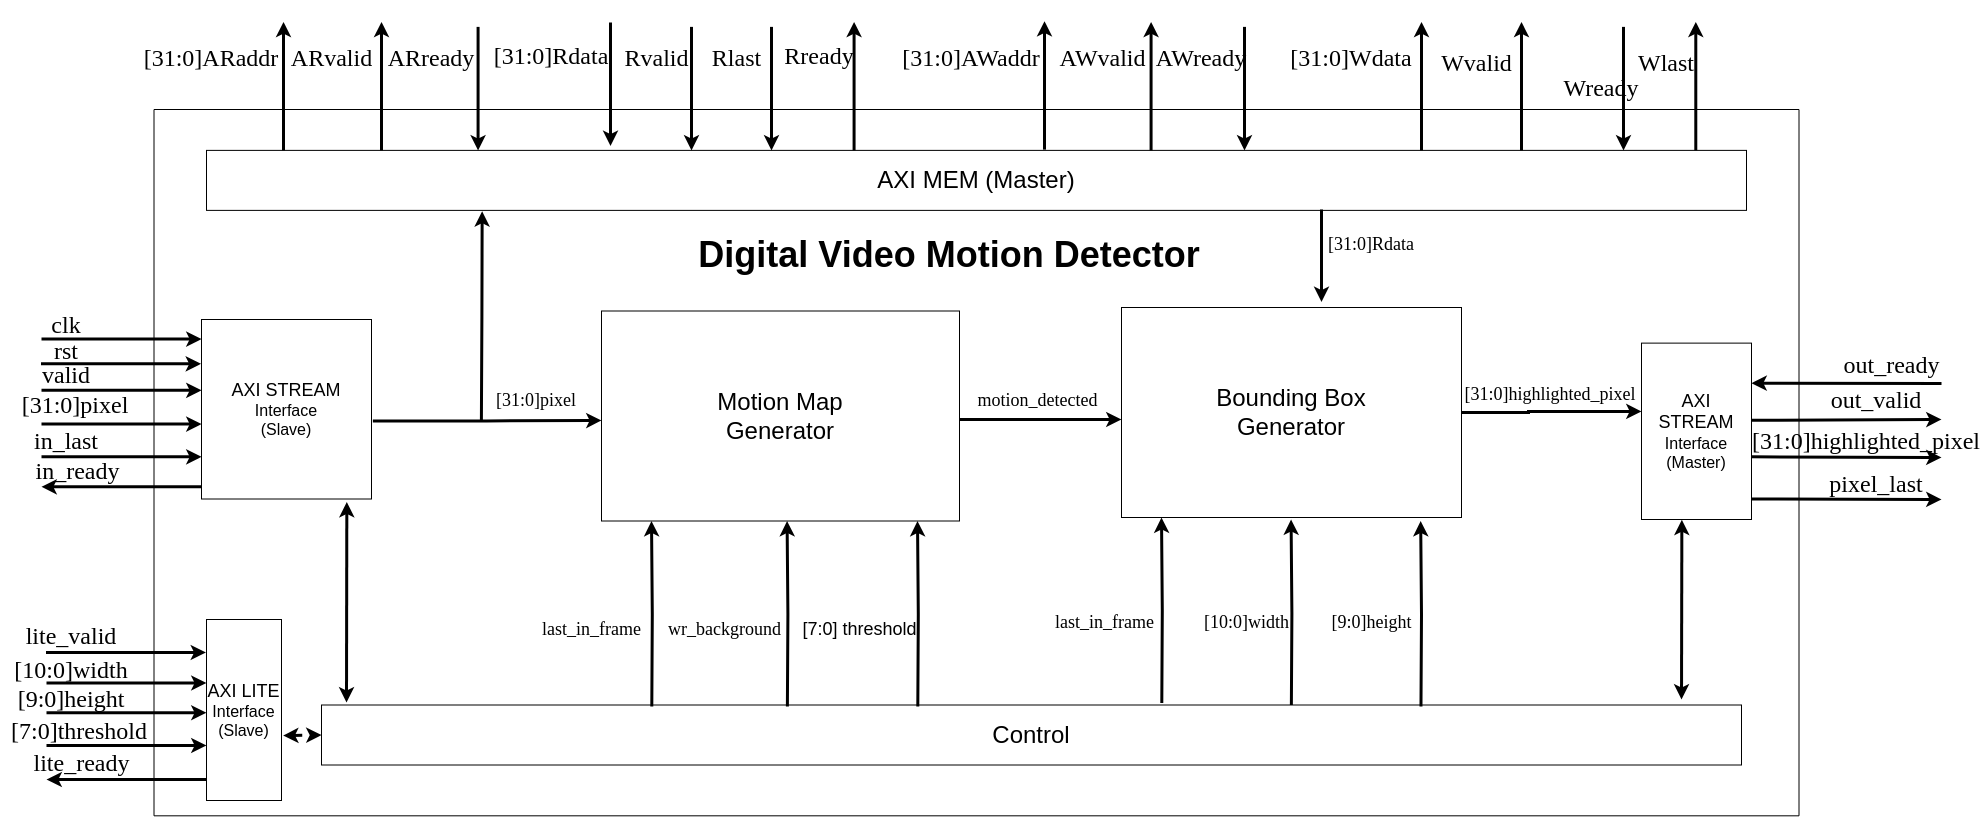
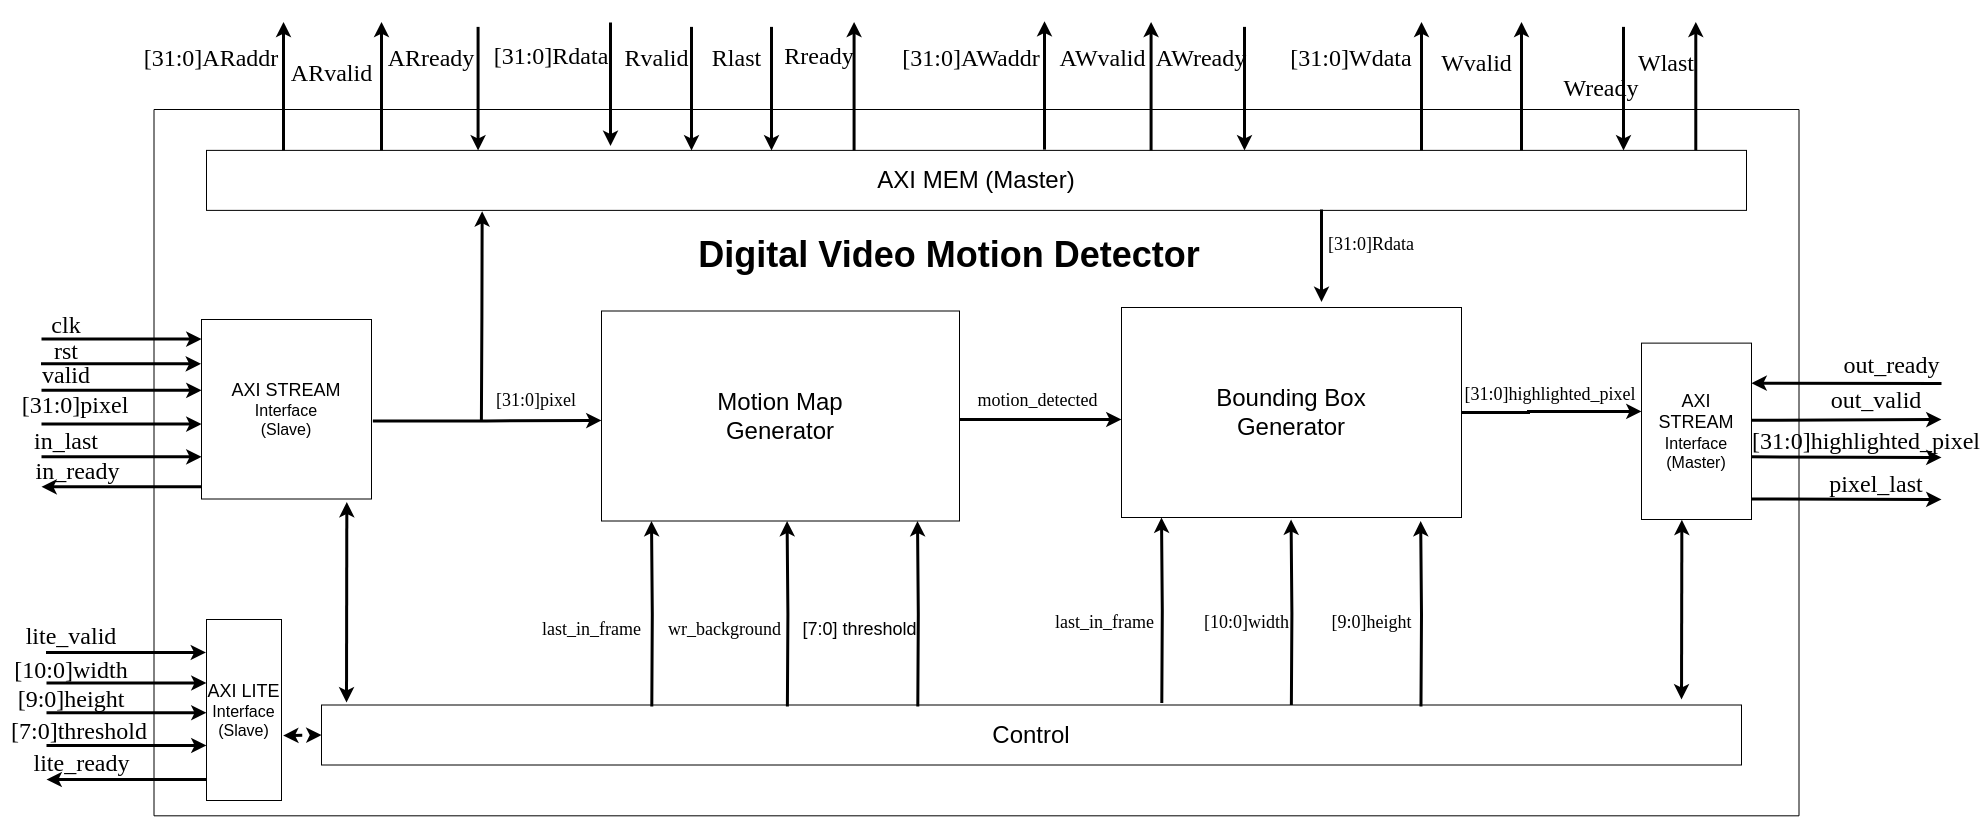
node "ARvalid": moved (332, 58) -> (332, 73)
